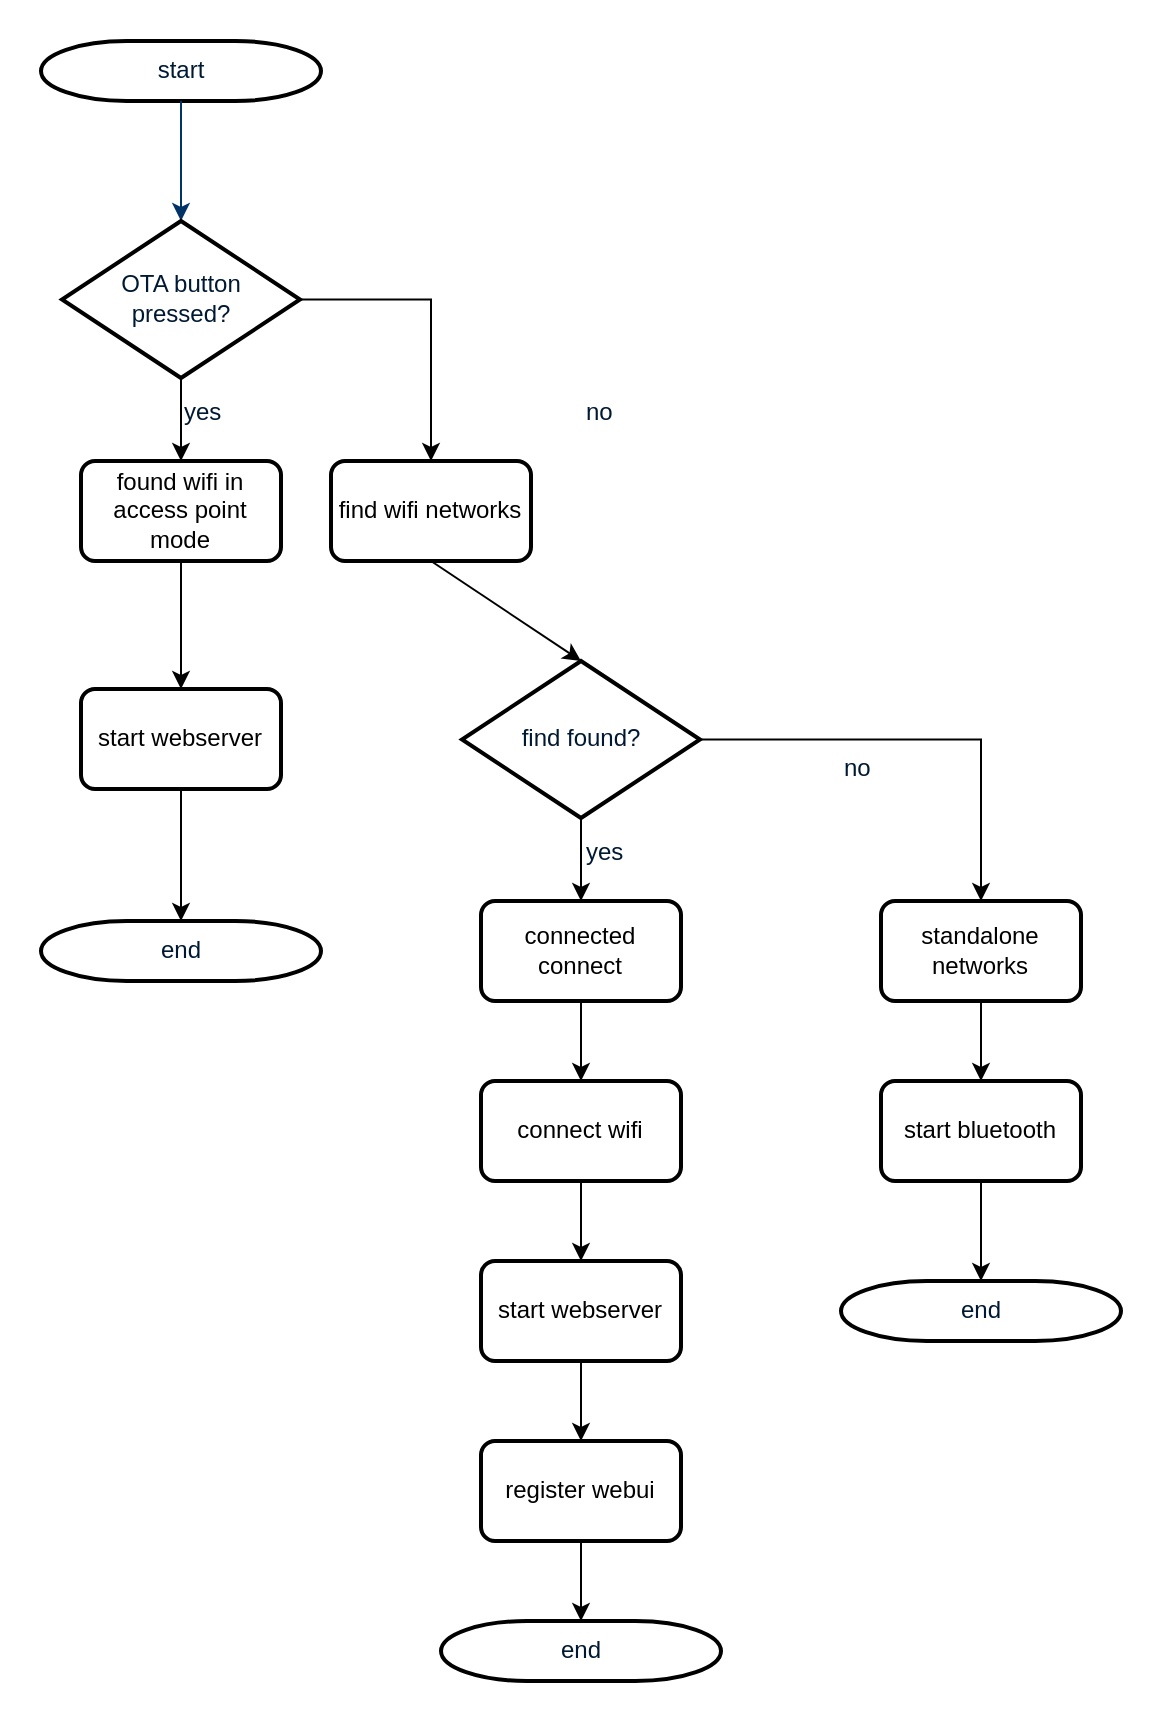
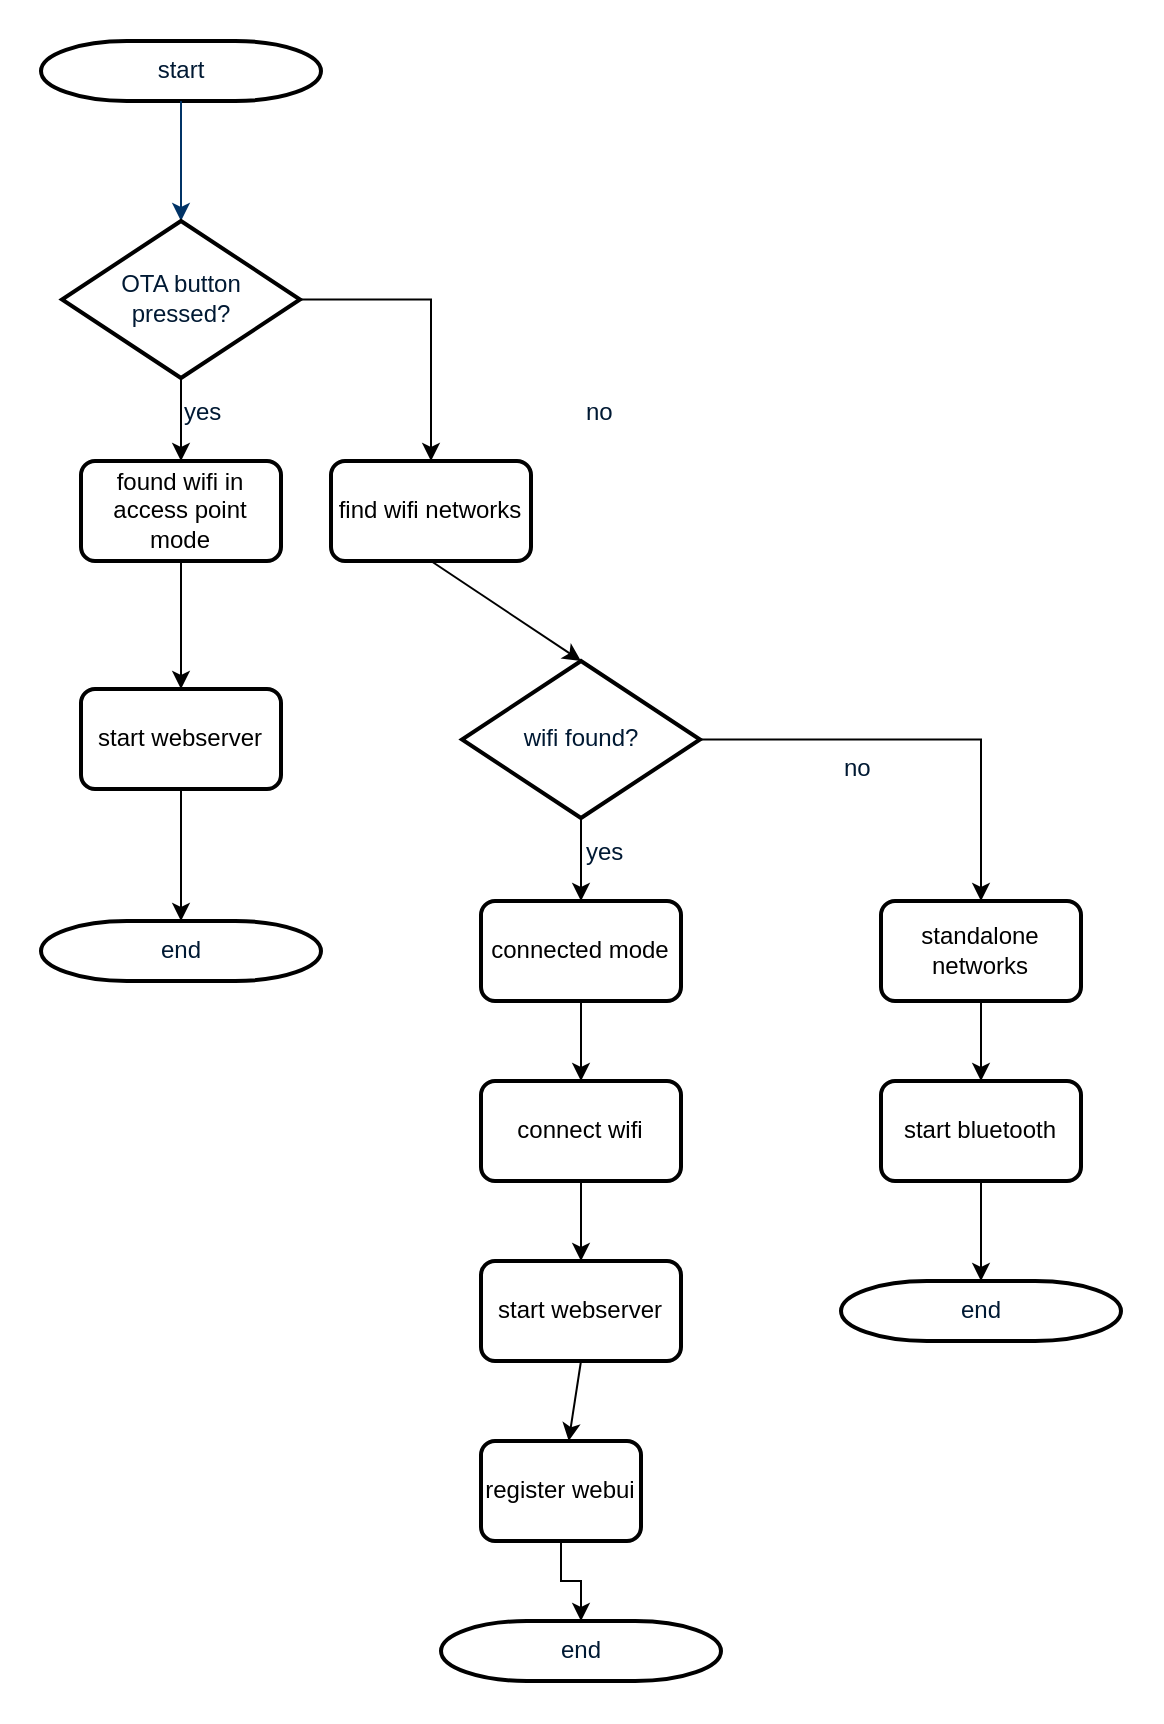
node "find found?": label "find found?" -> "wifi found?"
node "connected connect": label "connected connect" -> "connected mode"
node "register webui": size 200x100 -> 160x100
